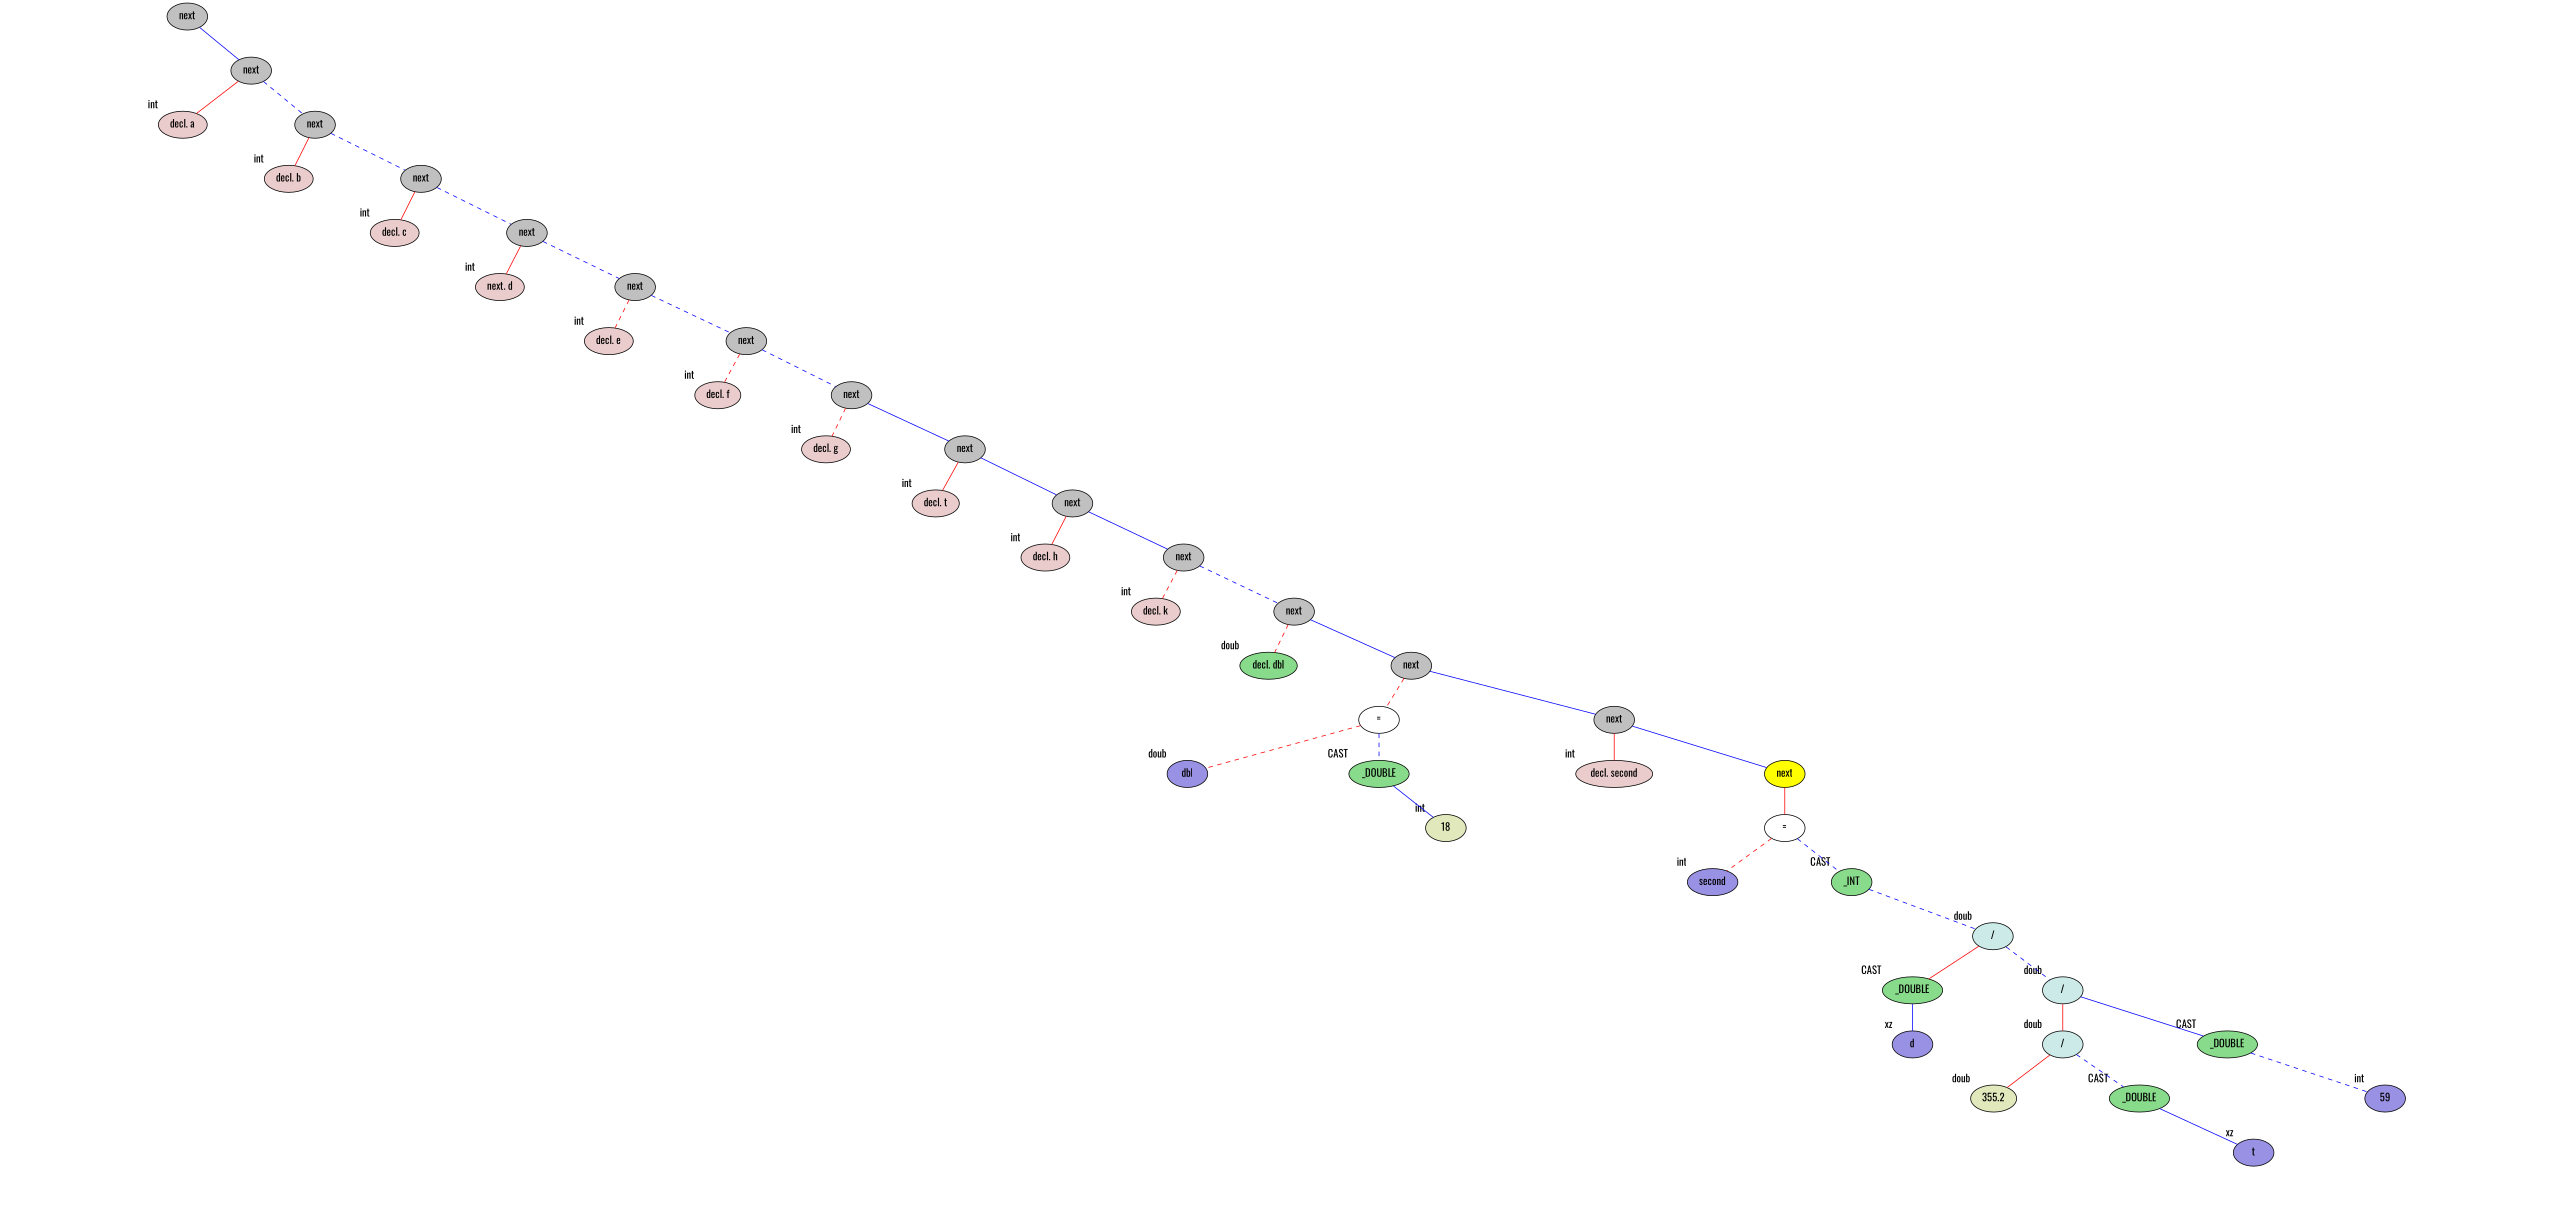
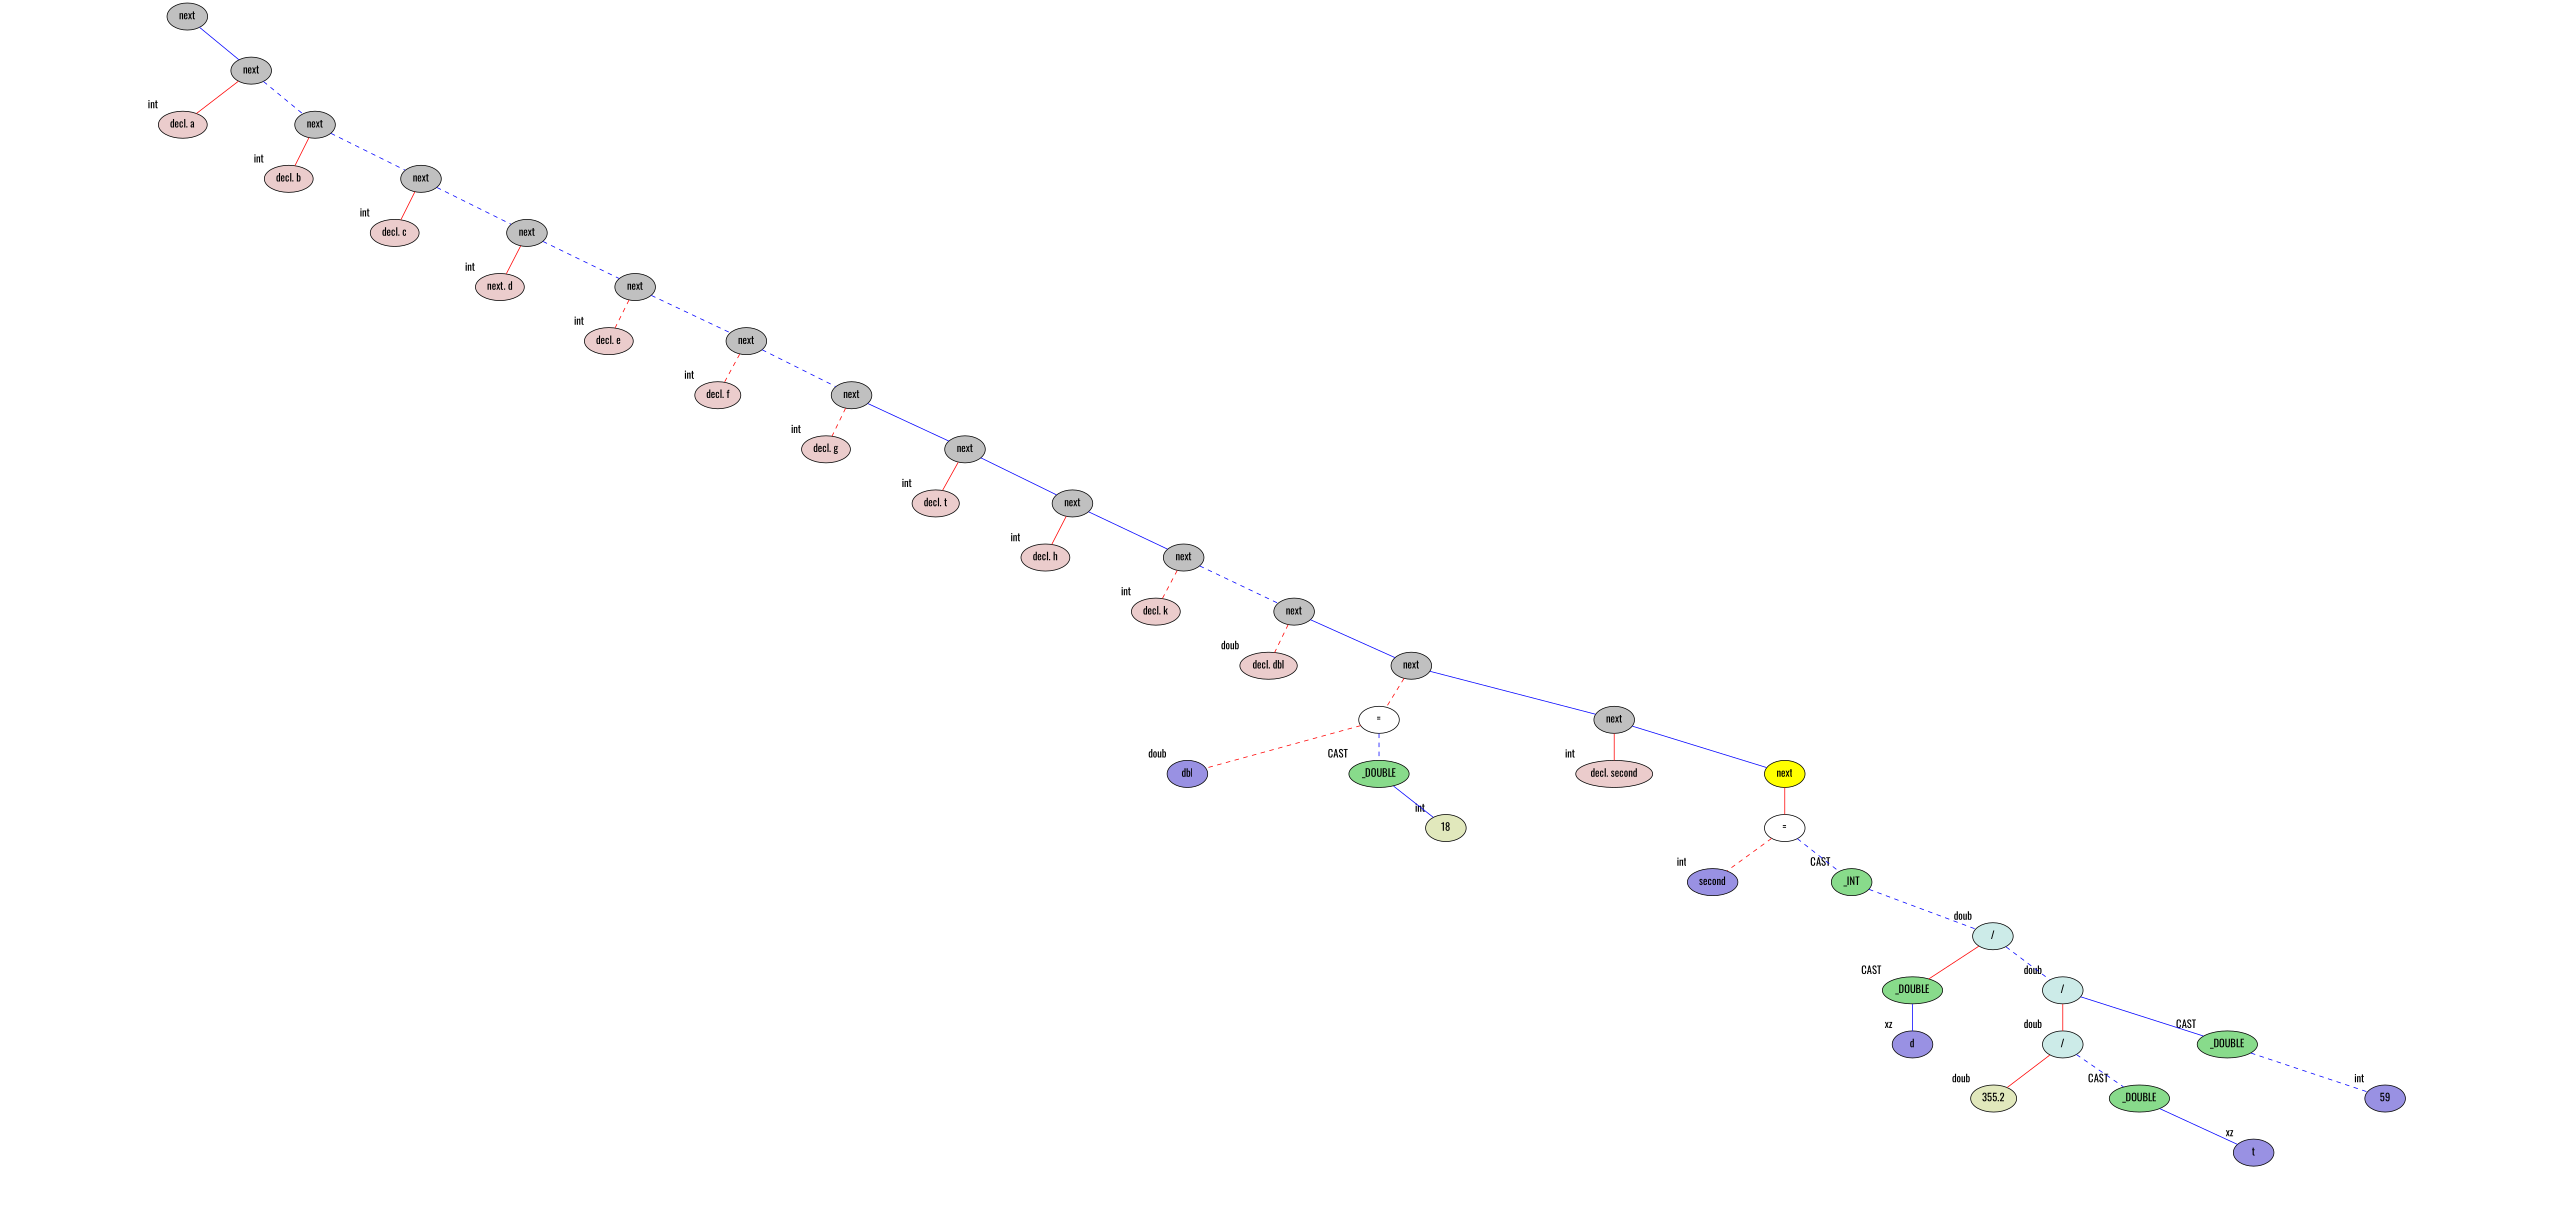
node "decl. dbl doub": fillcolor #88db8b -> #ebcccc
